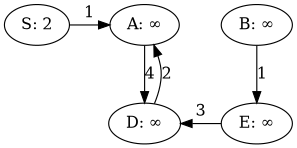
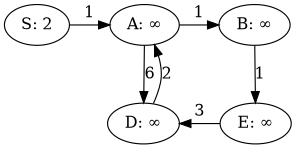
edge "A: ∞" -> "B: ∞": added, label "1"
edge "A: ∞" -> "D: ∞": label "4" -> "6"
